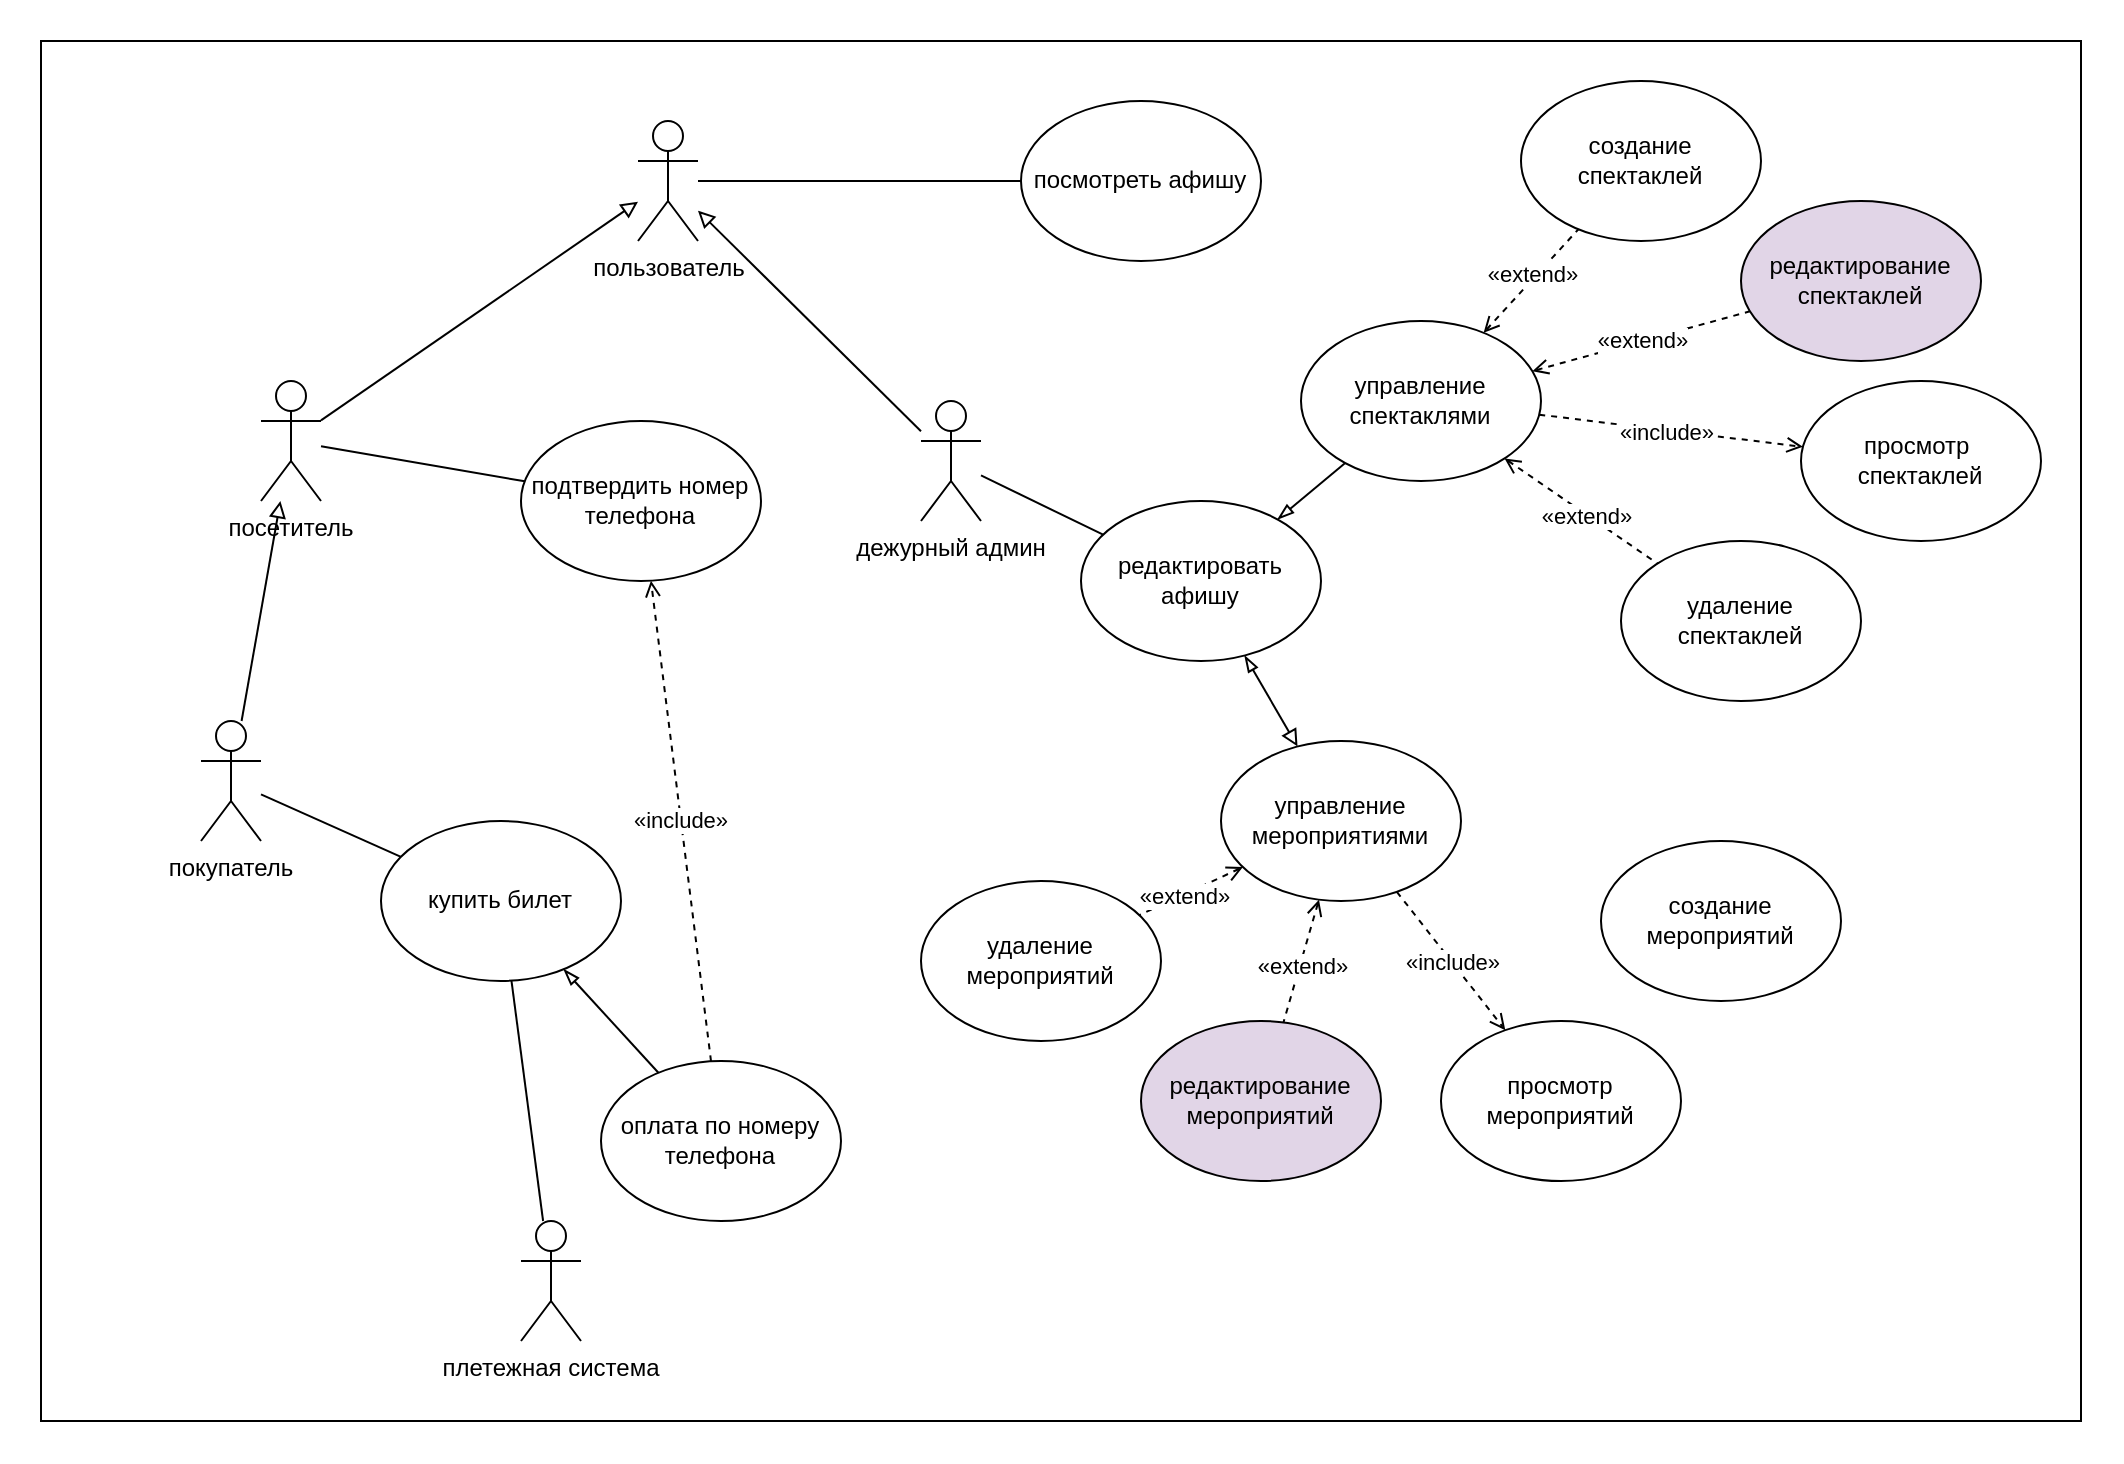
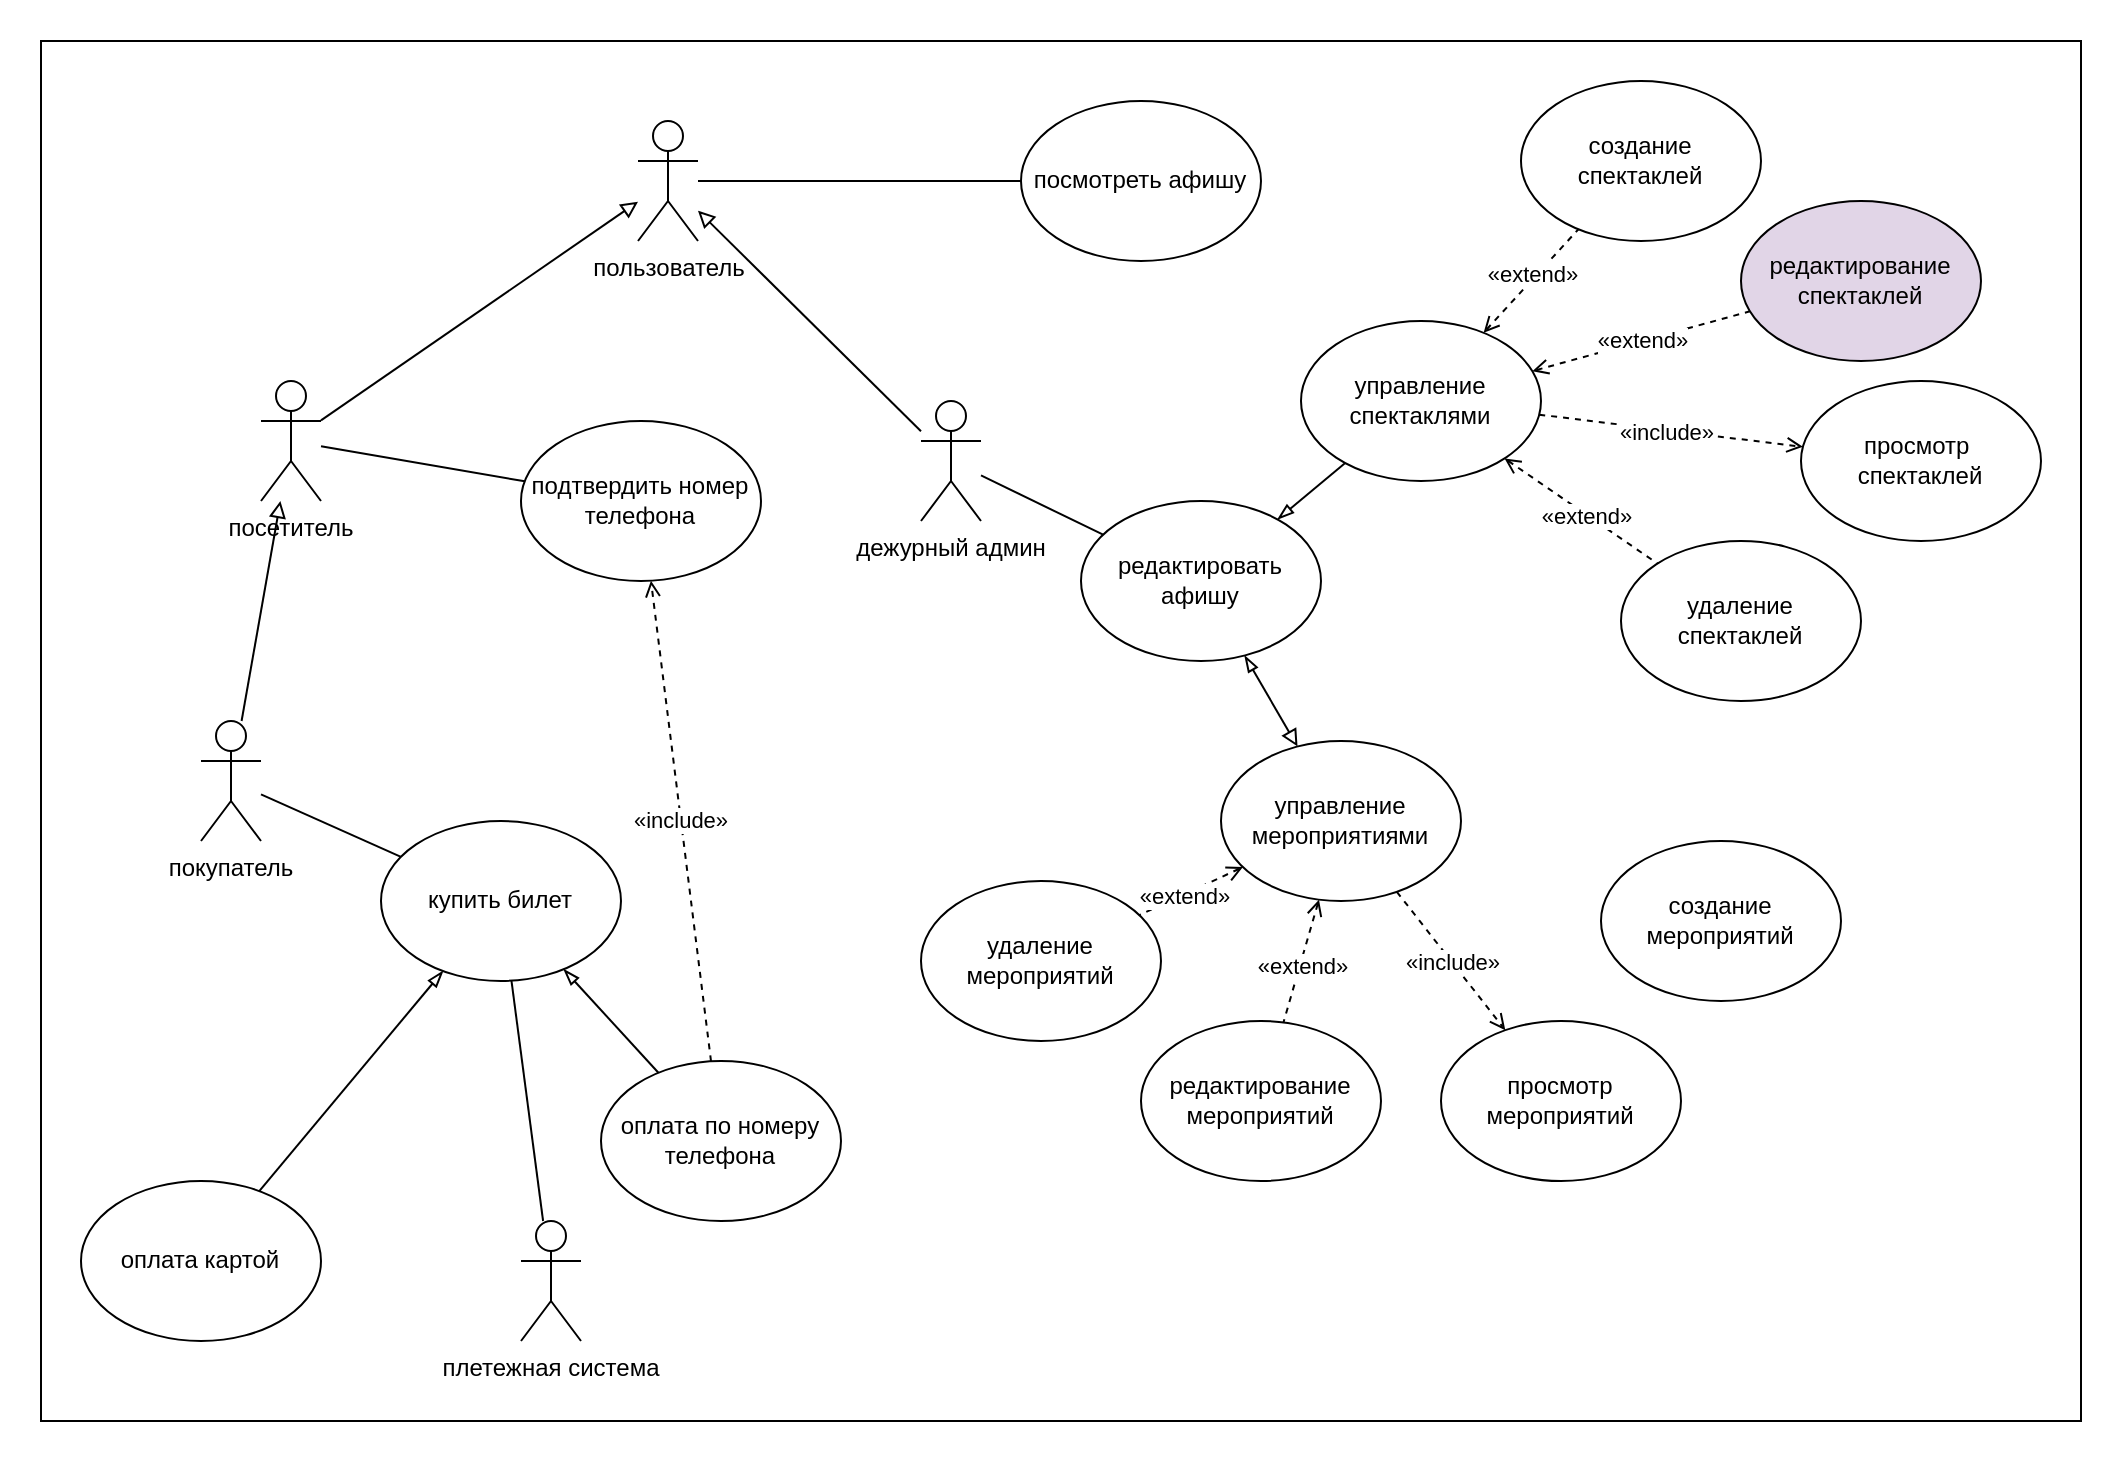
edge "оплата картой" -> "купить билет": added
node "редактирование мероприятий": fillcolor #e1d5e7 -> #ffffff
node "оплата картой": added
